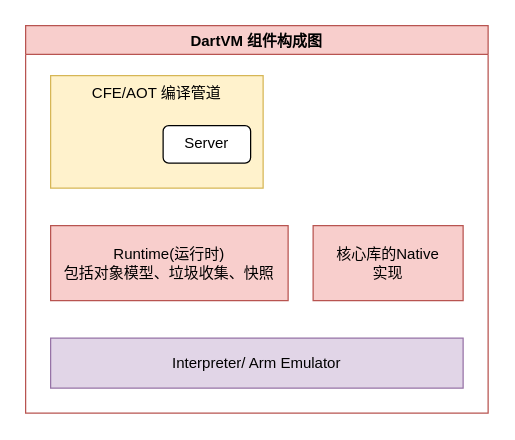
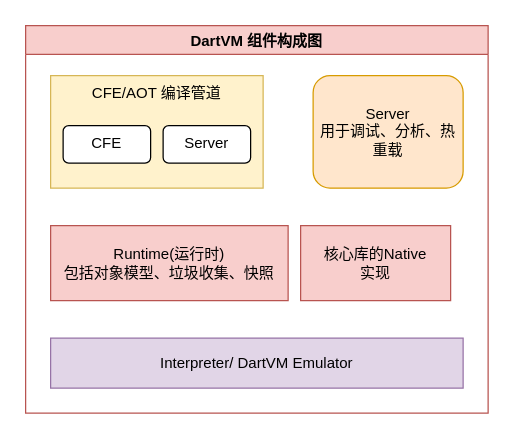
node "Server 用于调试、分析、热重载": added
node "CFE": added
node "核心库的Native 实现": moved (388, 263) -> (376, 263)
node "Interpreter/ Arm Emulator": label "Interpreter/ Arm Emulator" -> "Interpreter/ DartVM Emulator"
